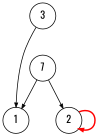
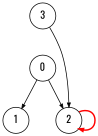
edge "3" -> "1": now "3" -> "2"
node "7": label "7" -> "0"
